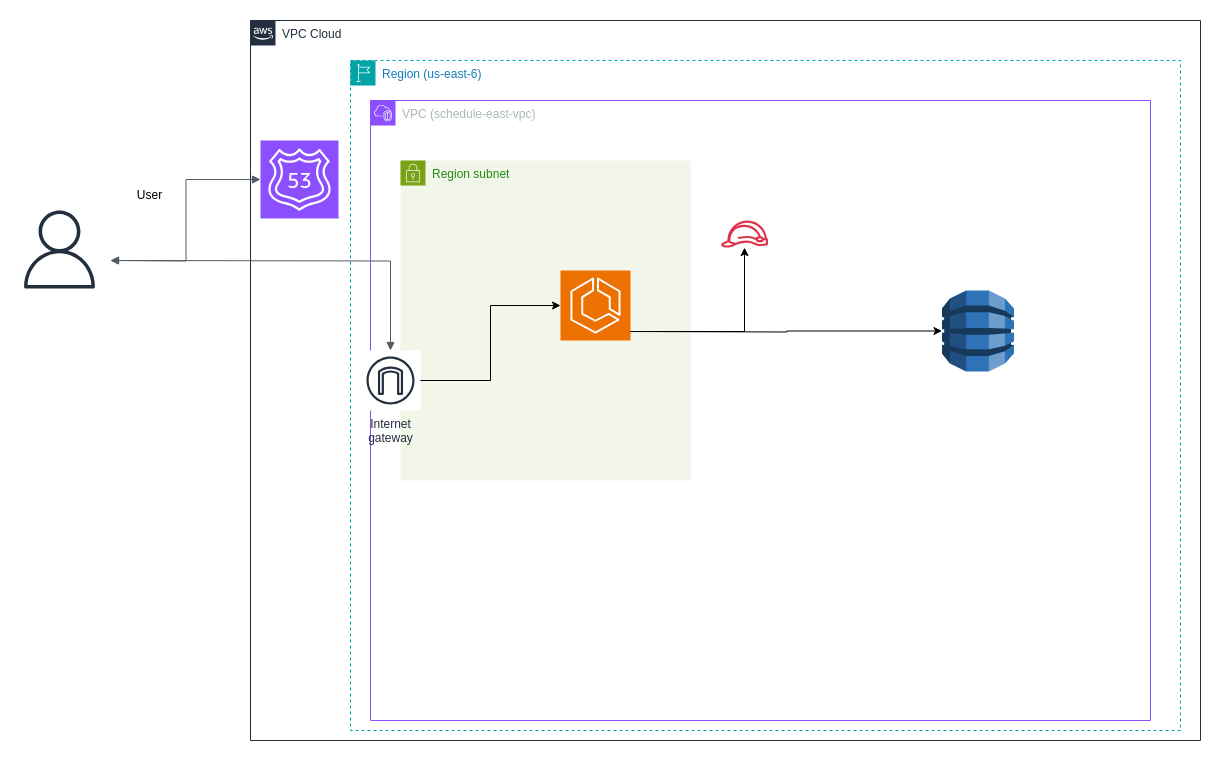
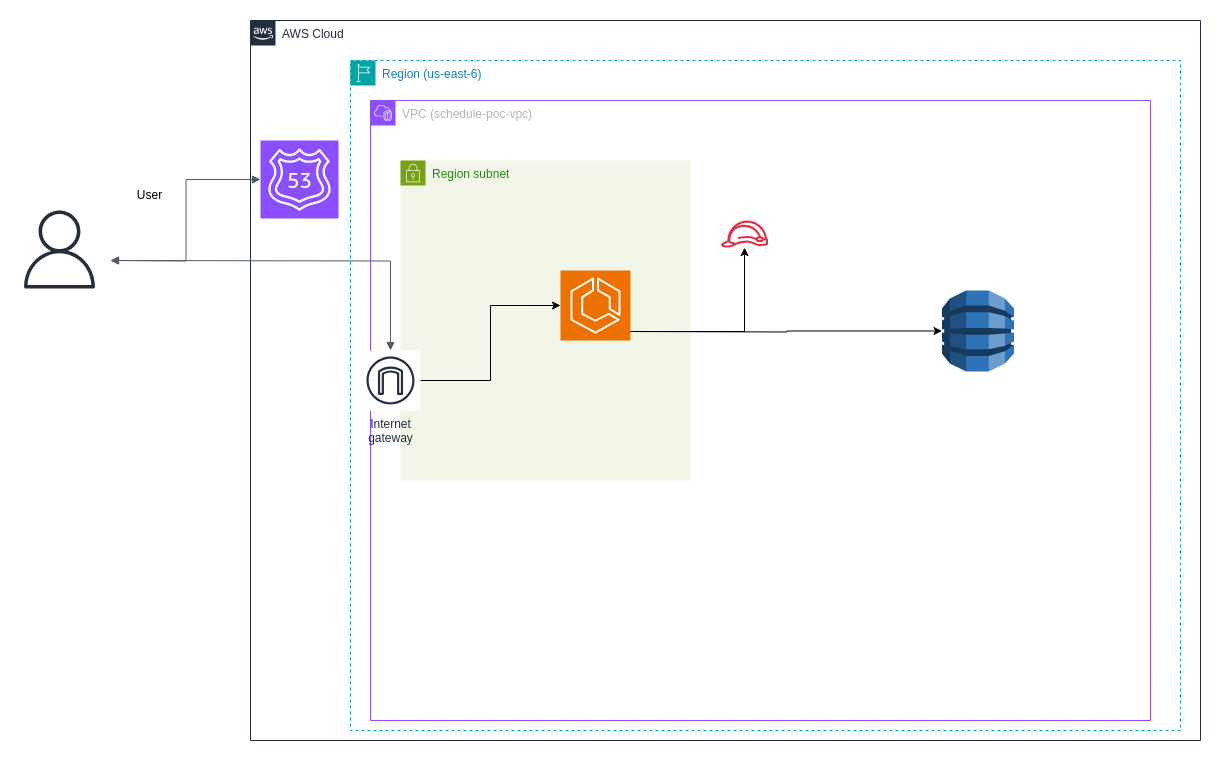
node "VPC Cloud": label "VPC Cloud" -> "AWS Cloud"
node "VPC (schedule-east-vpc)": label "VPC (schedule-east-vpc)" -> "VPC (schedule-poc-vpc)"
